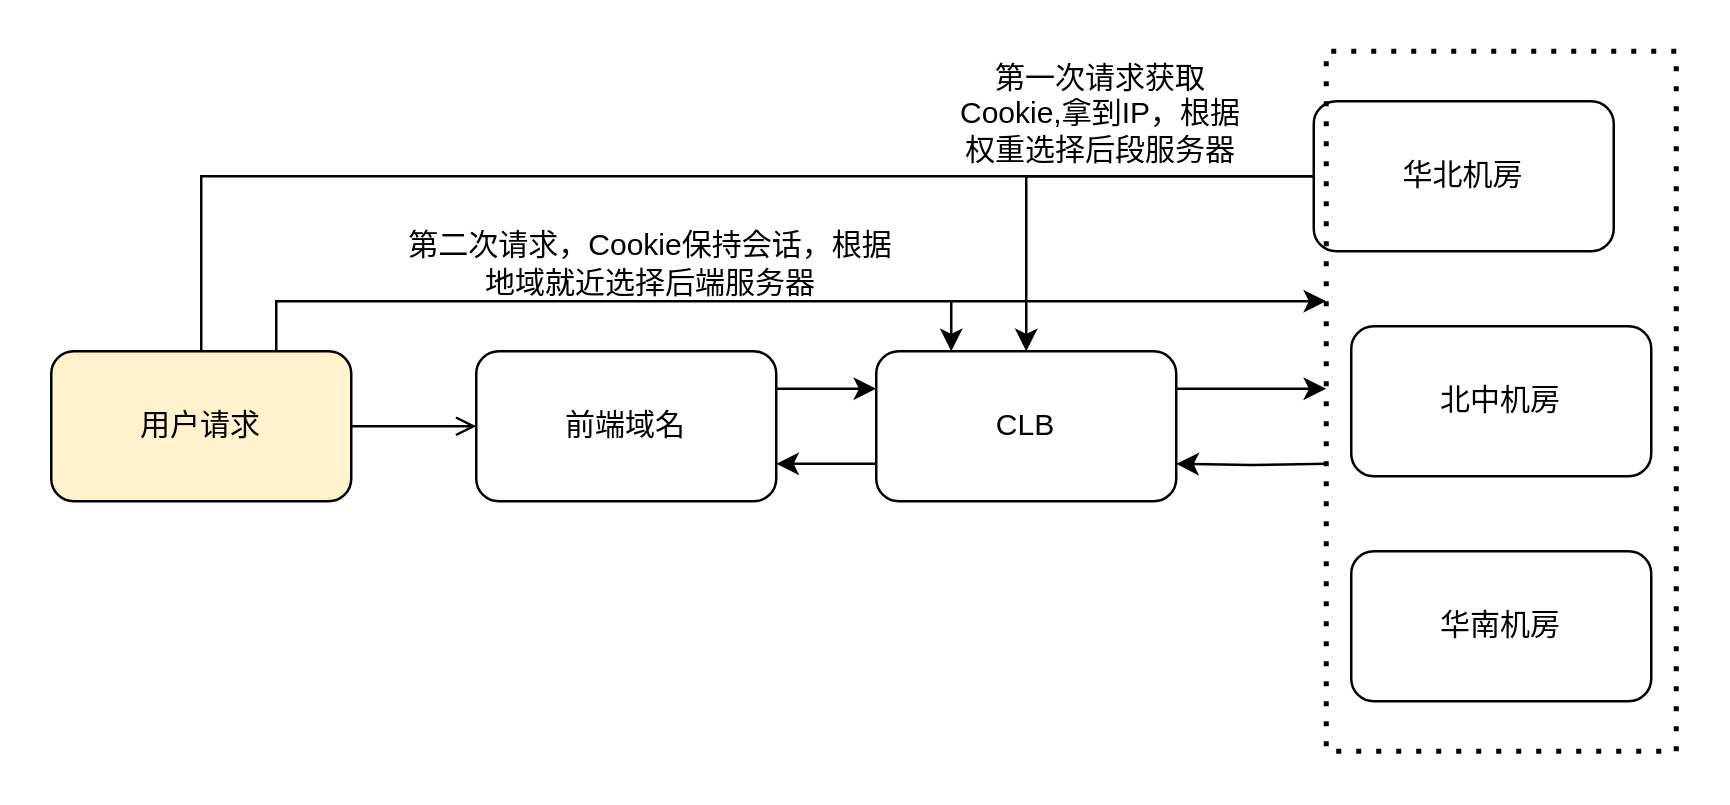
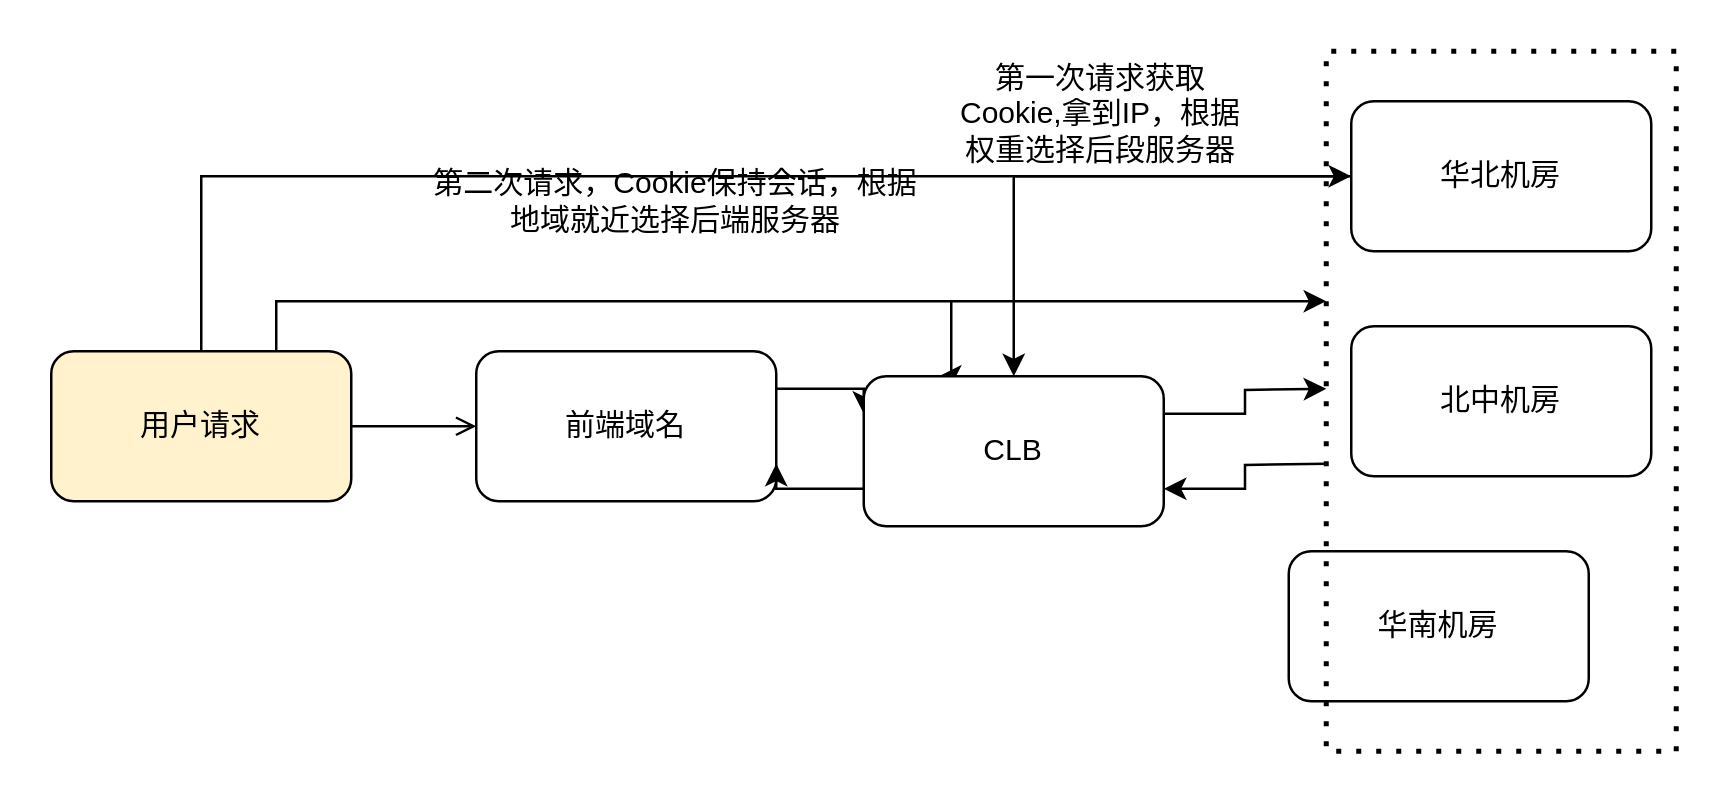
node "华北机房": moved (1464, 176) -> (1501, 176)
node "第二次请求，Cookie保持会话，根据地域就近选择后端服务器": moved (651, 264) -> (676, 201)
node "CLB": moved (1026, 426) -> (1014, 451)
node "华南机房": moved (1501, 626) -> (1439, 626)
